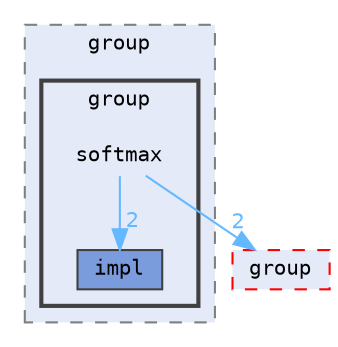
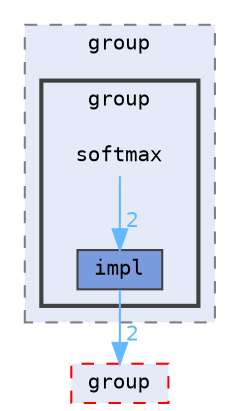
edge "softmax" -> "group": now "impl" -> "group"
